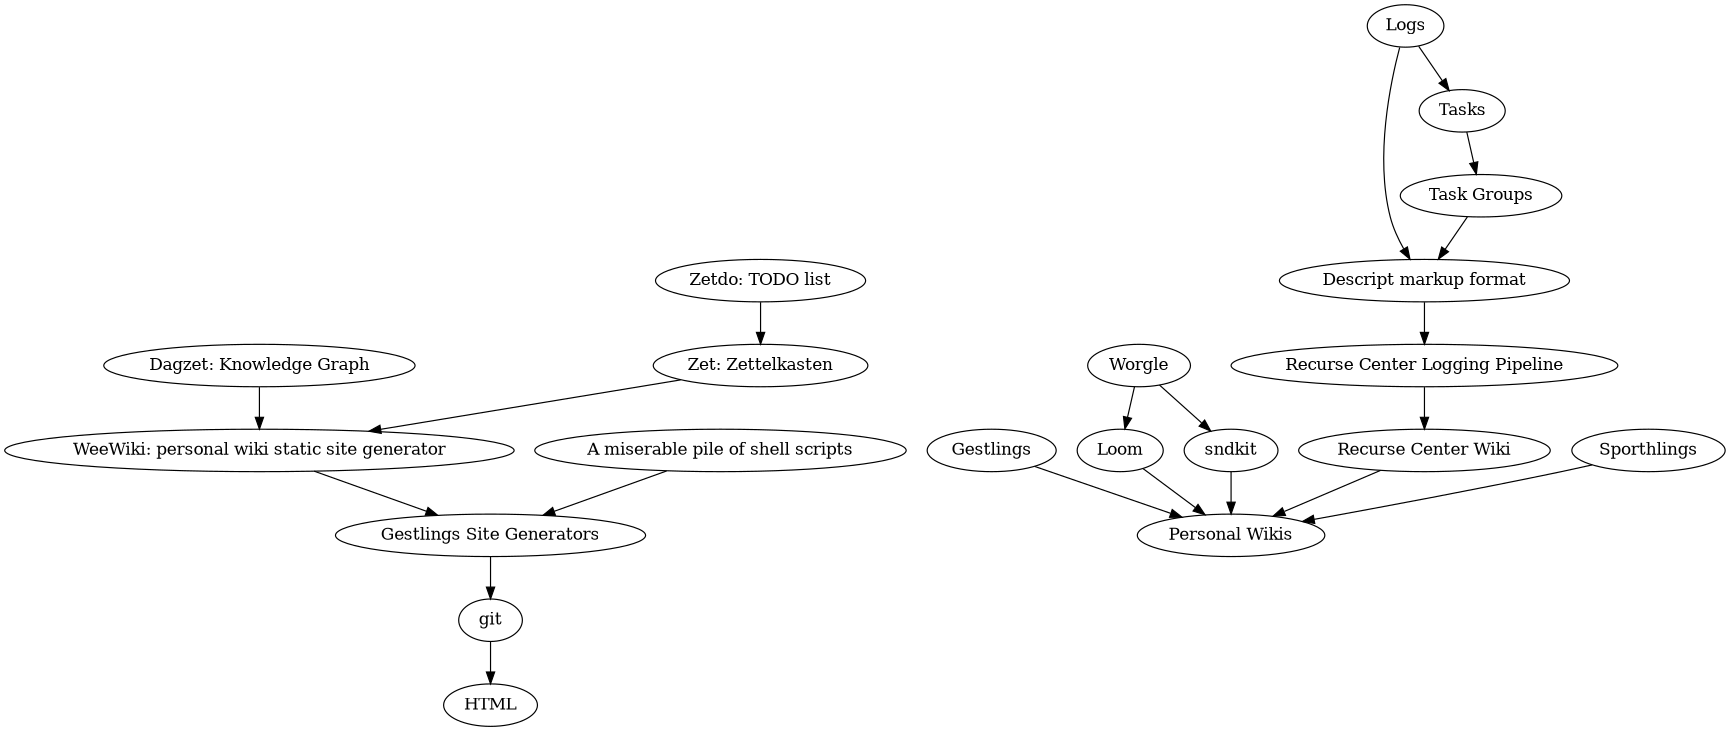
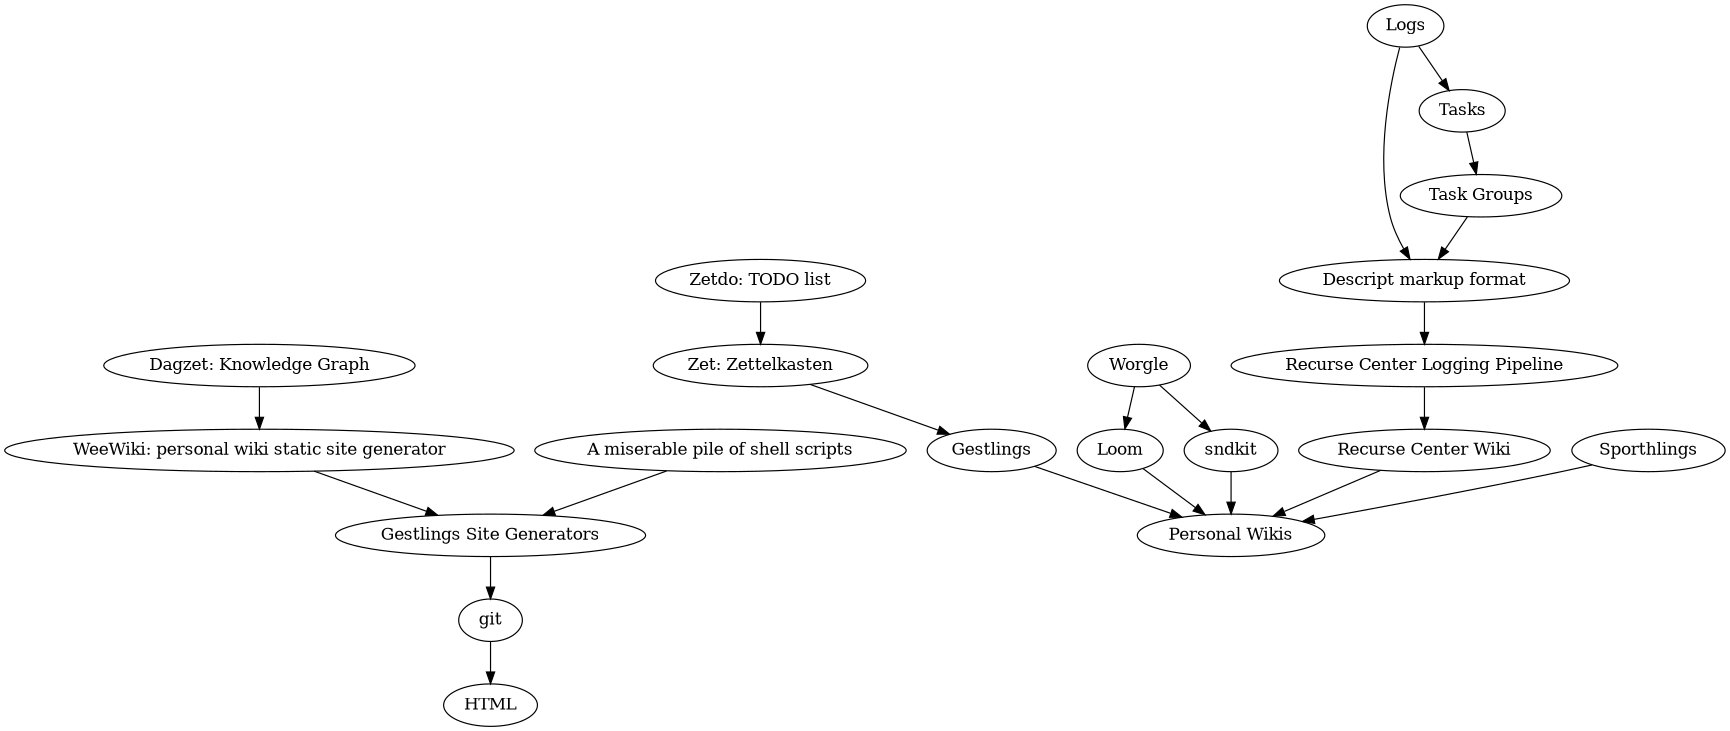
edge "Zet: Zettelkasten" -> "WeeWiki: personal wiki static site generator": now "Zet: Zettelkasten" -> "Gestlings"
